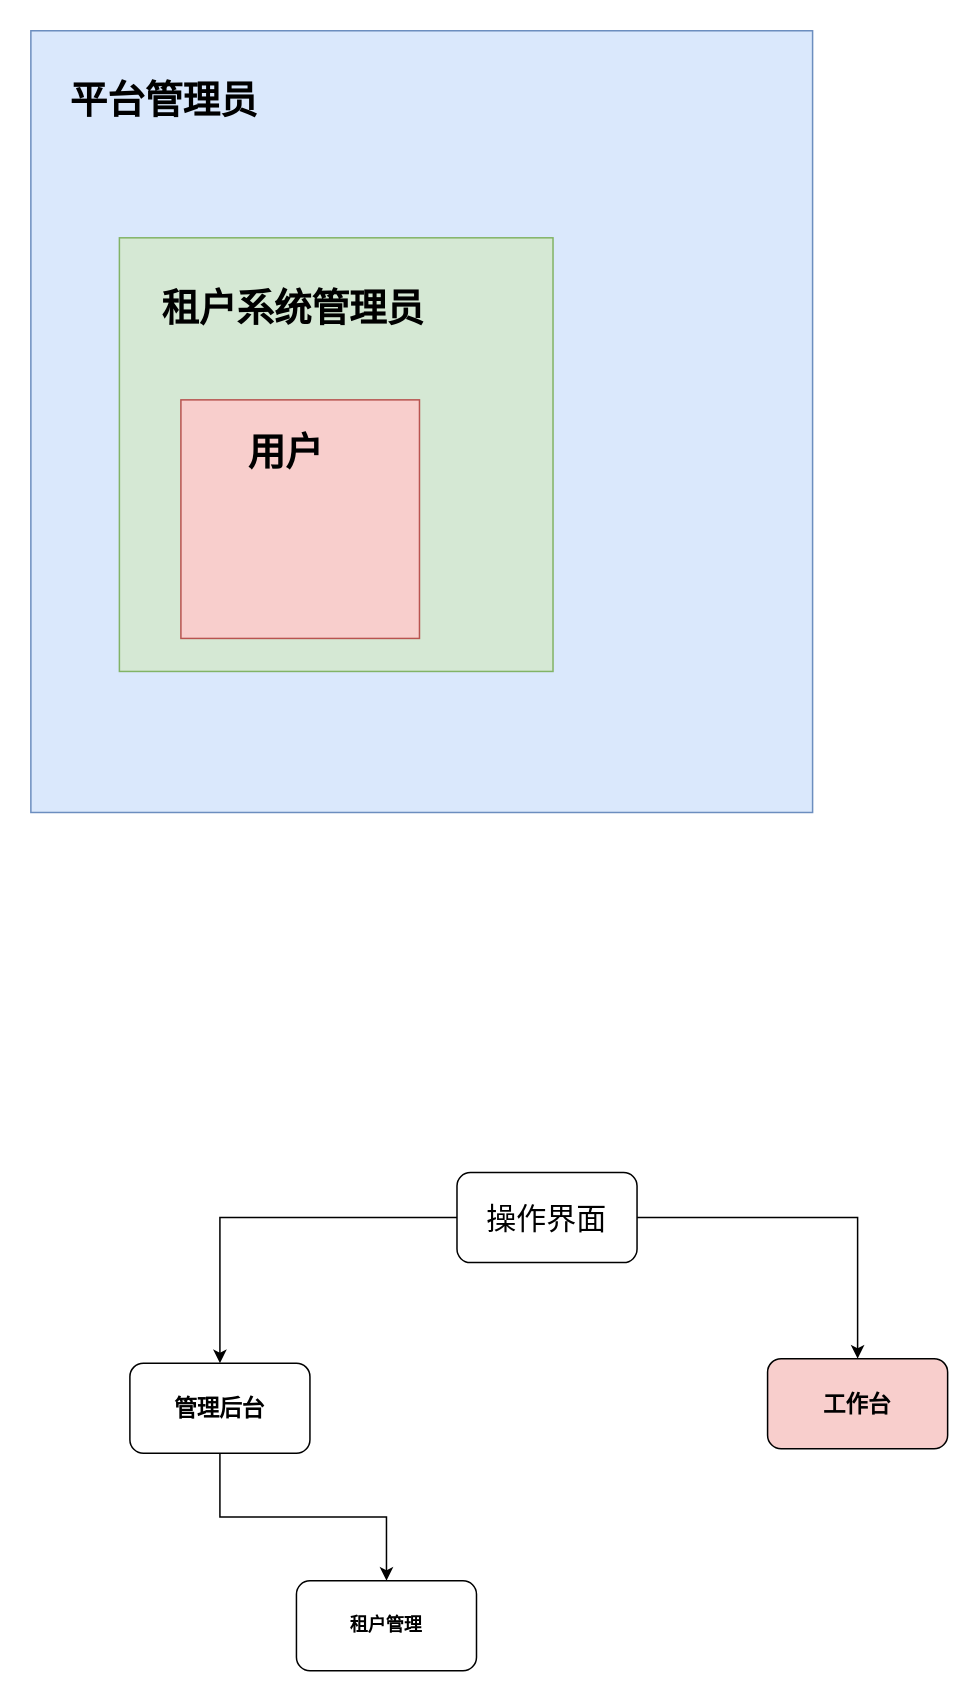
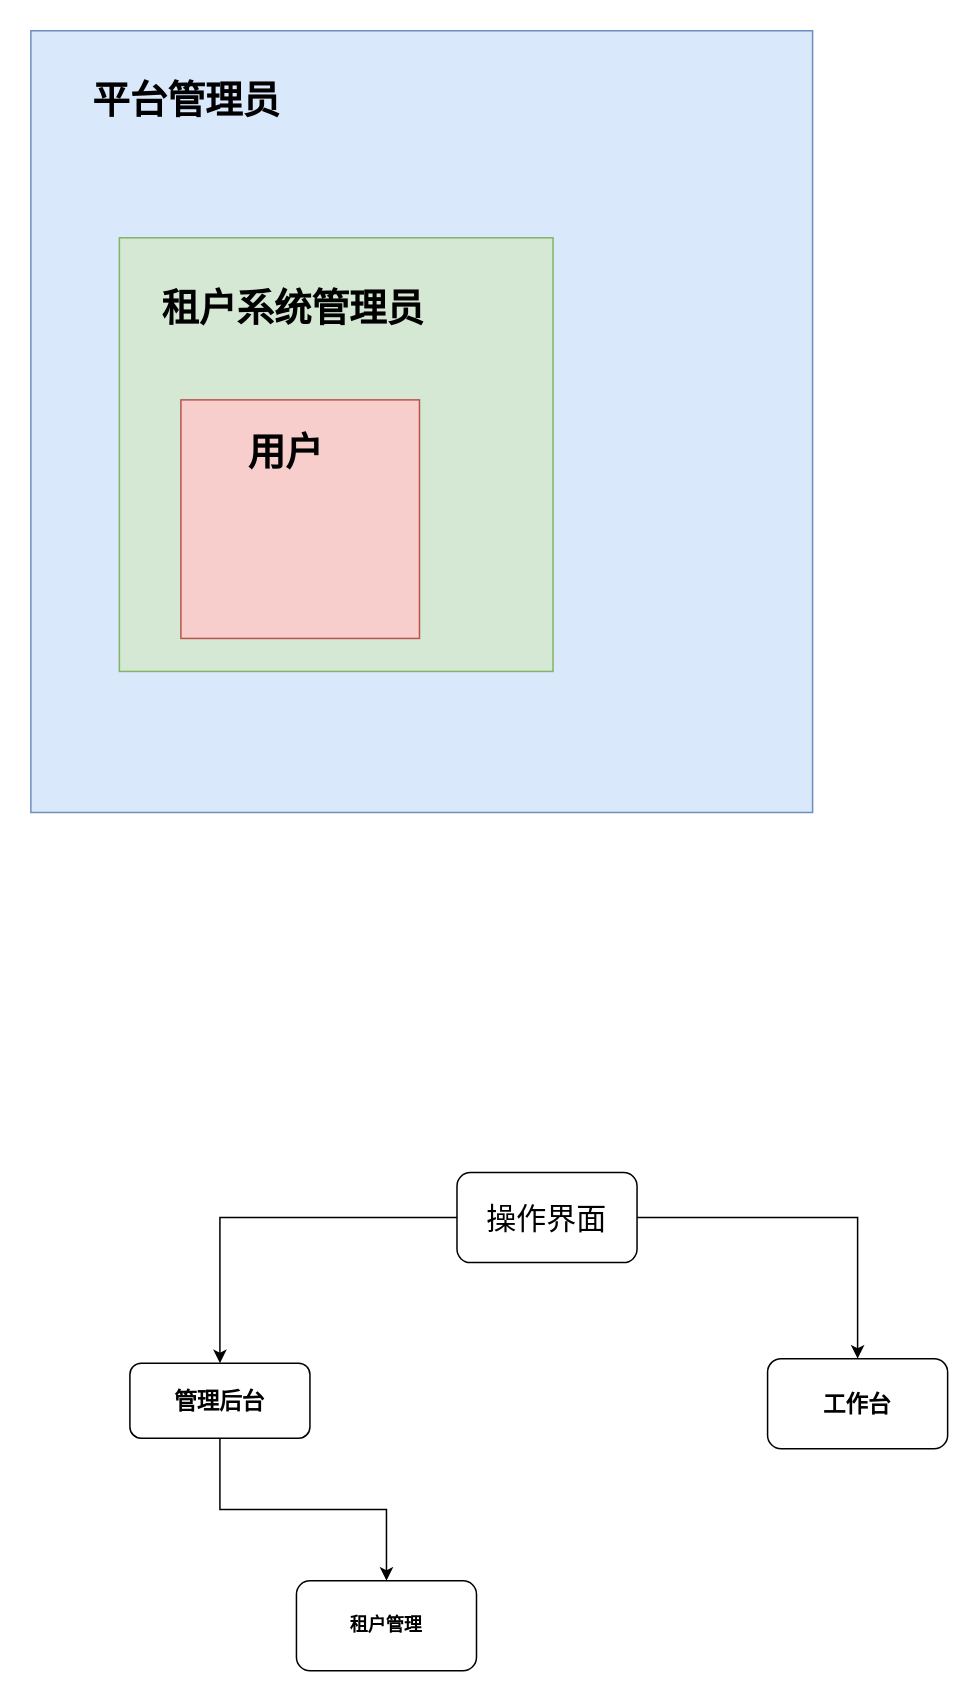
node "平台管理员": moved (164, 98) -> (187, 98)
node "工作台": fillcolor #f8cecc -> #ffffff
node "管理后台": size 180x90 -> 180x75
